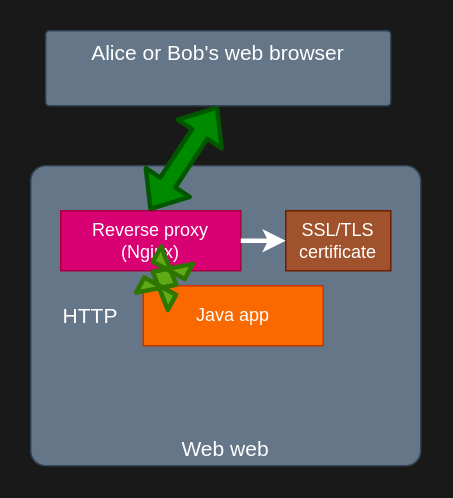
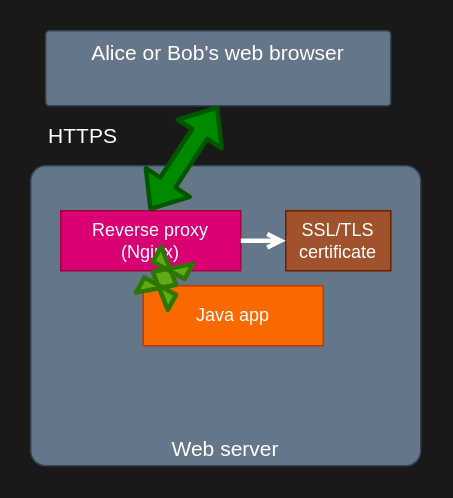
node "HTTPS": added
edge "Reverse proxy (Nginx)" -> "SSL/TLS certificate": arrowhead classic -> open
node "HTTP": removed
node "Web web": label "Web web" -> "Web server"
